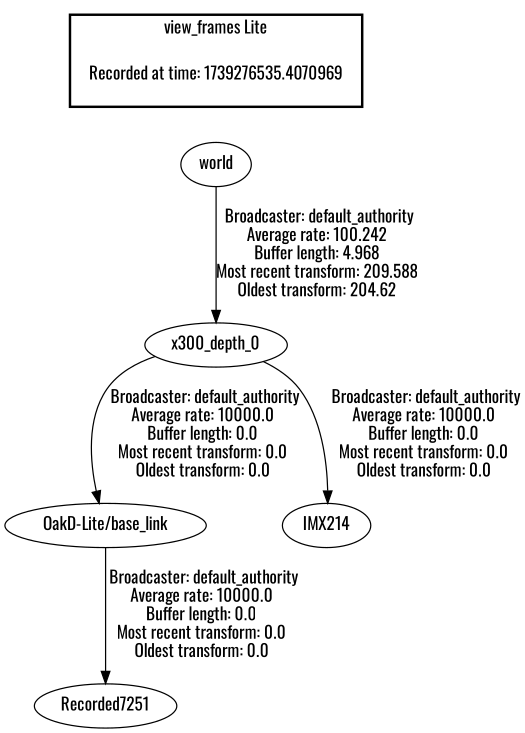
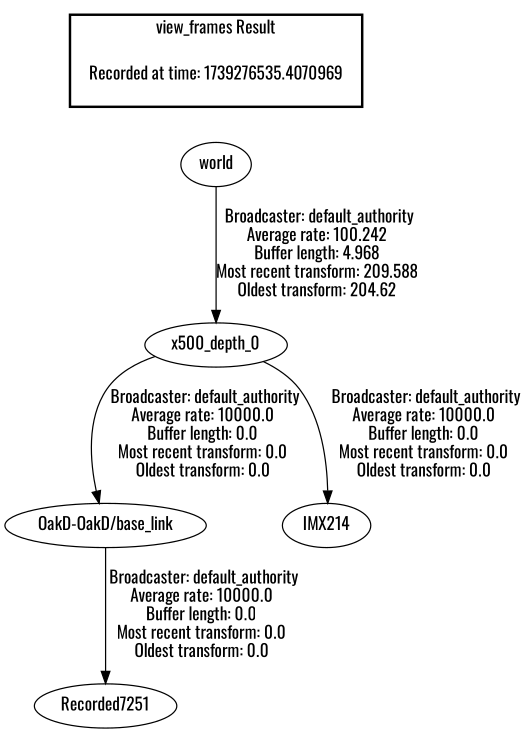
cluster "view_frames Lite": label "view_frames Lite" -> "view_frames Result"
node "x300_depth_0": label "x300_depth_0" -> "x500_depth_0"
node "OakD-Lite/base_link": label "OakD-Lite/base_link" -> "OakD-OakD/base_link"
